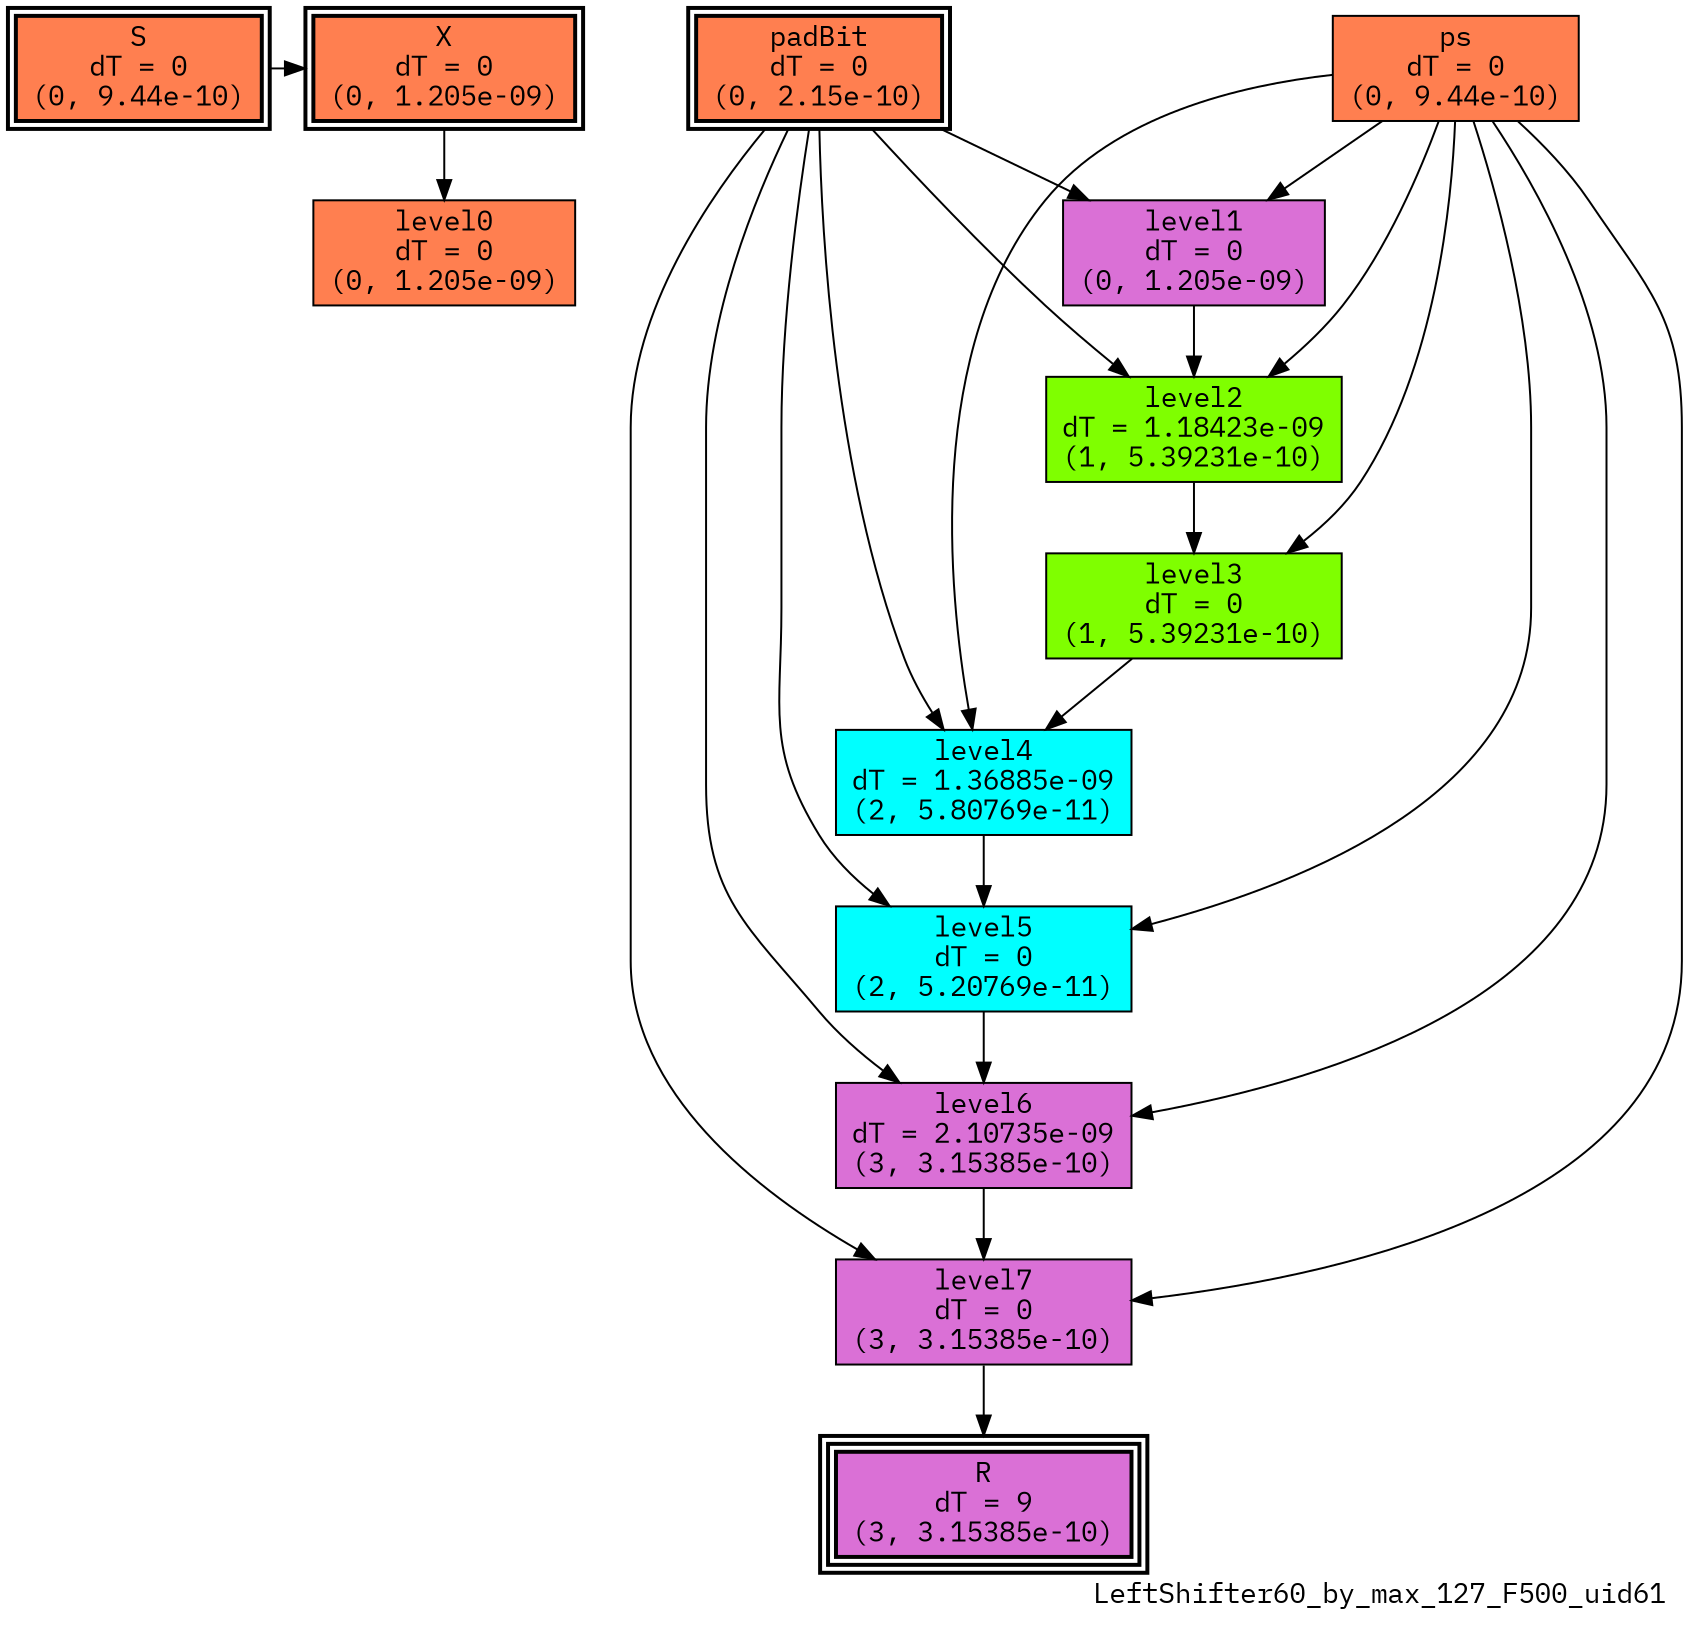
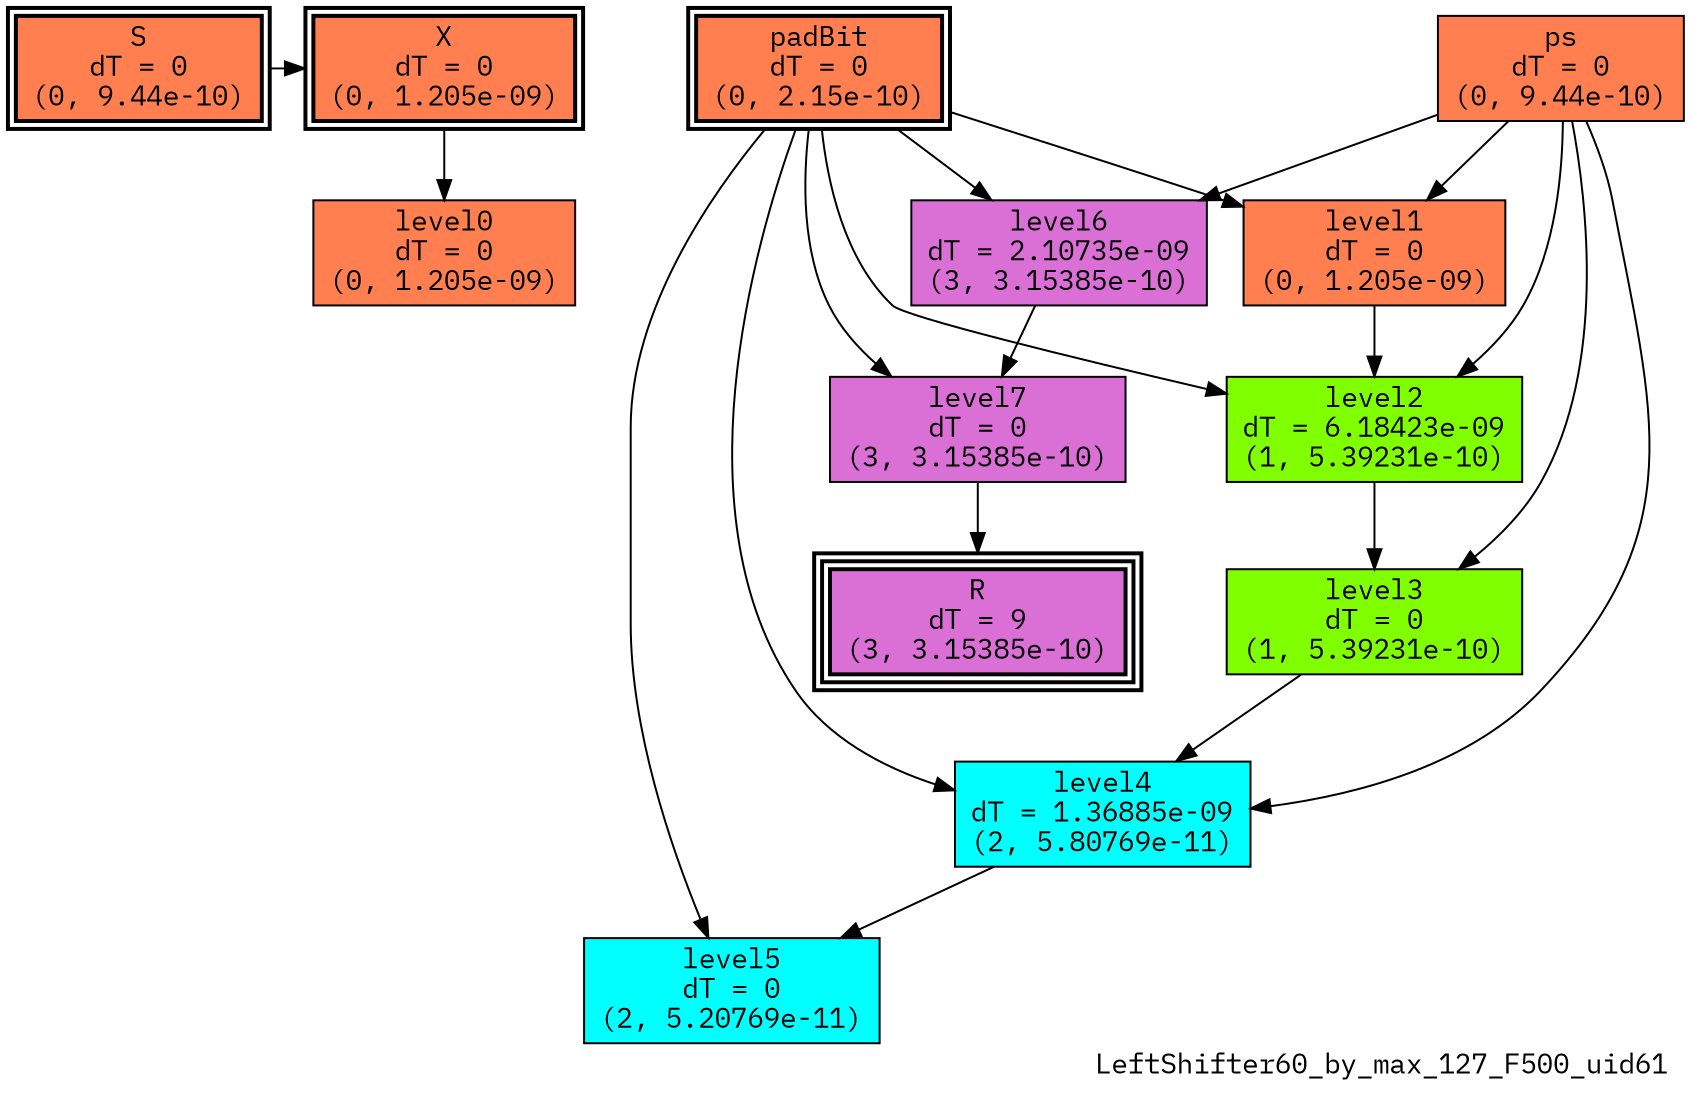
node "level1 dT = 0 (0, 1.205e-09)": fillcolor orchid -> coral
node "level2 dT = 1.18423e-09 (1, 5.39231e-10)": label "level2 dT = 1.18423e-09 (1, 5.39231e-10)" -> "level2 dT = 6.18423e-09 (1, 5.39231e-10)"
edge "ps dT = 0 (0, 9.44e-10)" -> "level5 dT = 0 (2, 5.20769e-11)": removed
edge "ps dT = 0 (0, 9.44e-10)" -> "level7 dT = 0 (3, 3.15385e-10)": removed
edge "level5 dT = 0 (2, 5.20769e-11)" -> "level6 dT = 2.10735e-09 (3, 3.15385e-10)": removed
